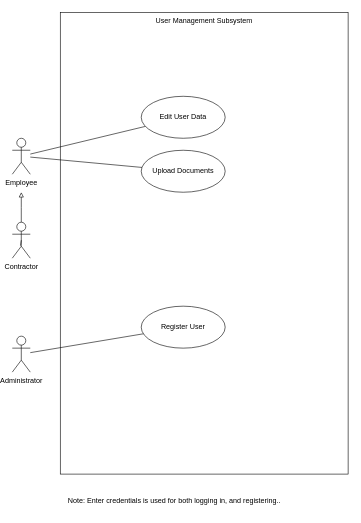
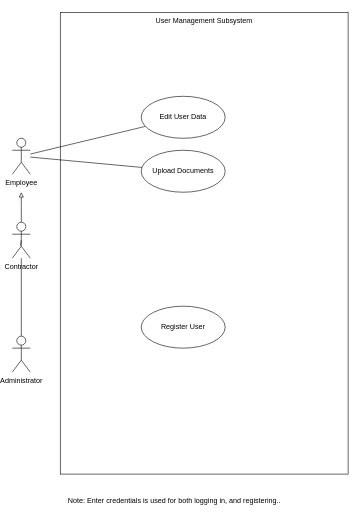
edge "Register User" -- "Administrator": now "Contractor" -- "Administrator"
